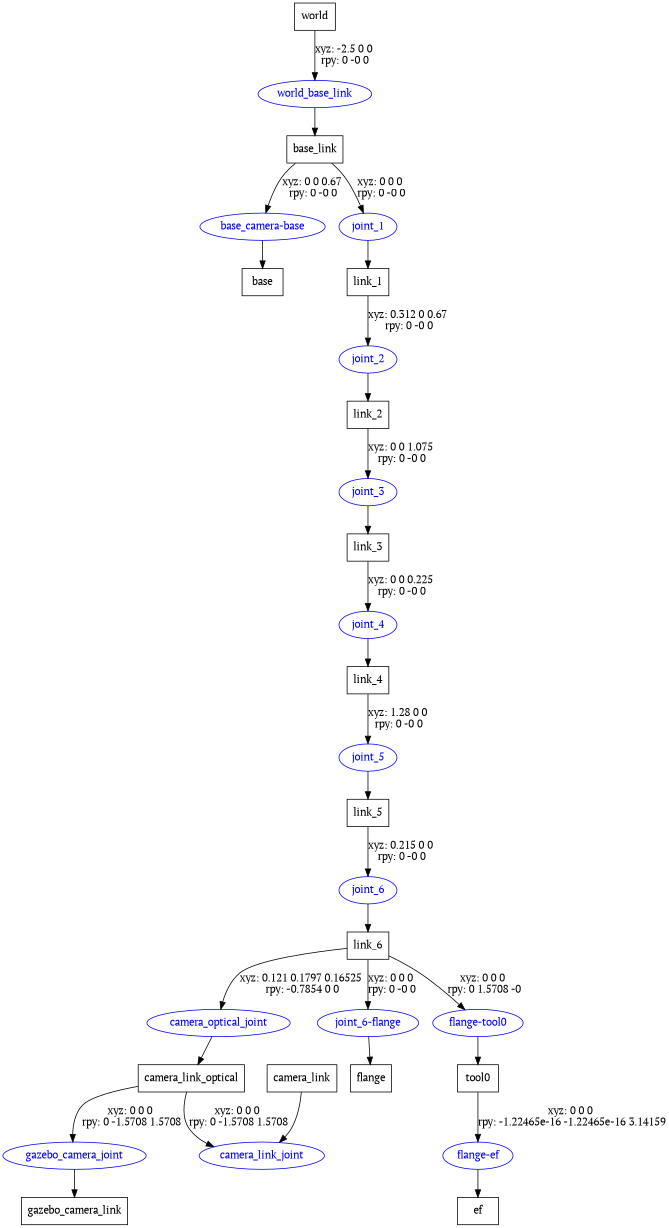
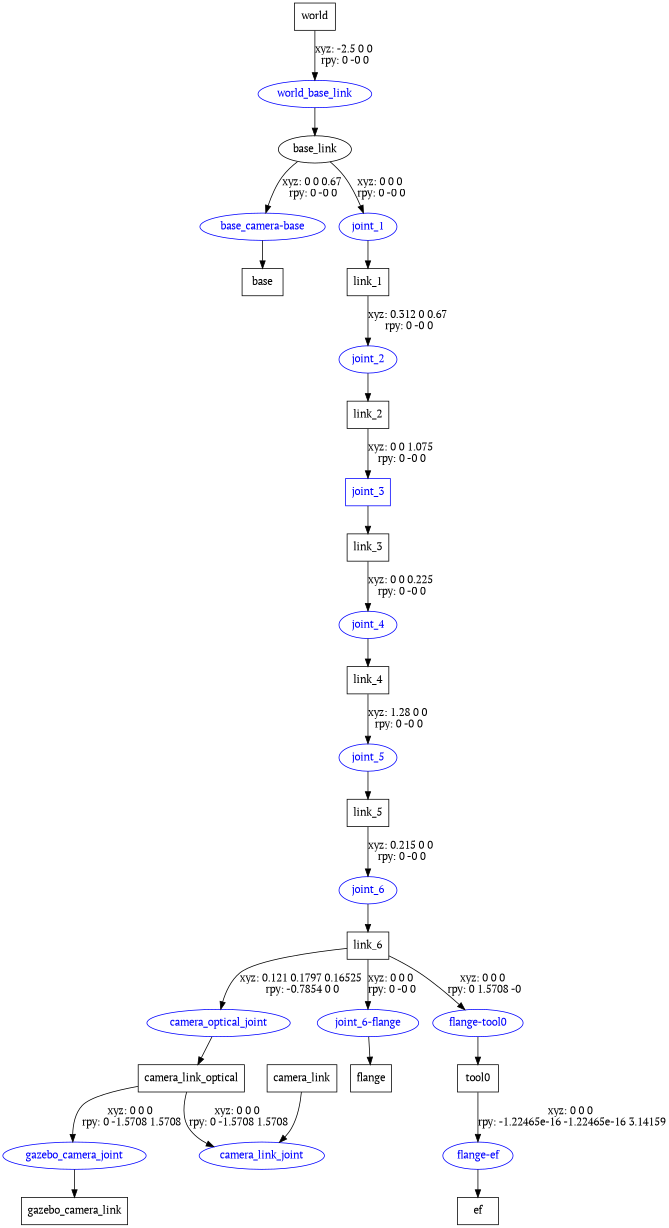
node "base_link": shape box -> ellipse
node "joint_3": shape ellipse -> box
